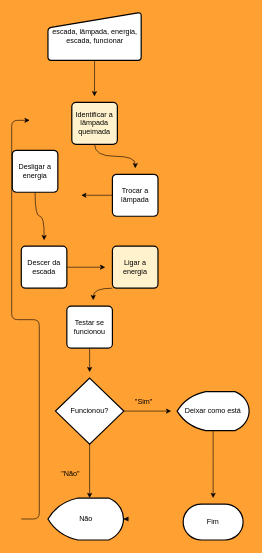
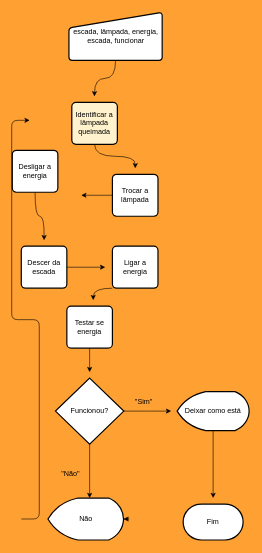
node "escada, lâmpada, energia, escada, funcionar": moved (95, 36) -> (116, 36)
node "Ligar a energia": fillcolor #fff2cc -> #ffffff
node "Testar se funcionou": label "Testar se funcionou" -> "Testar se energia"
